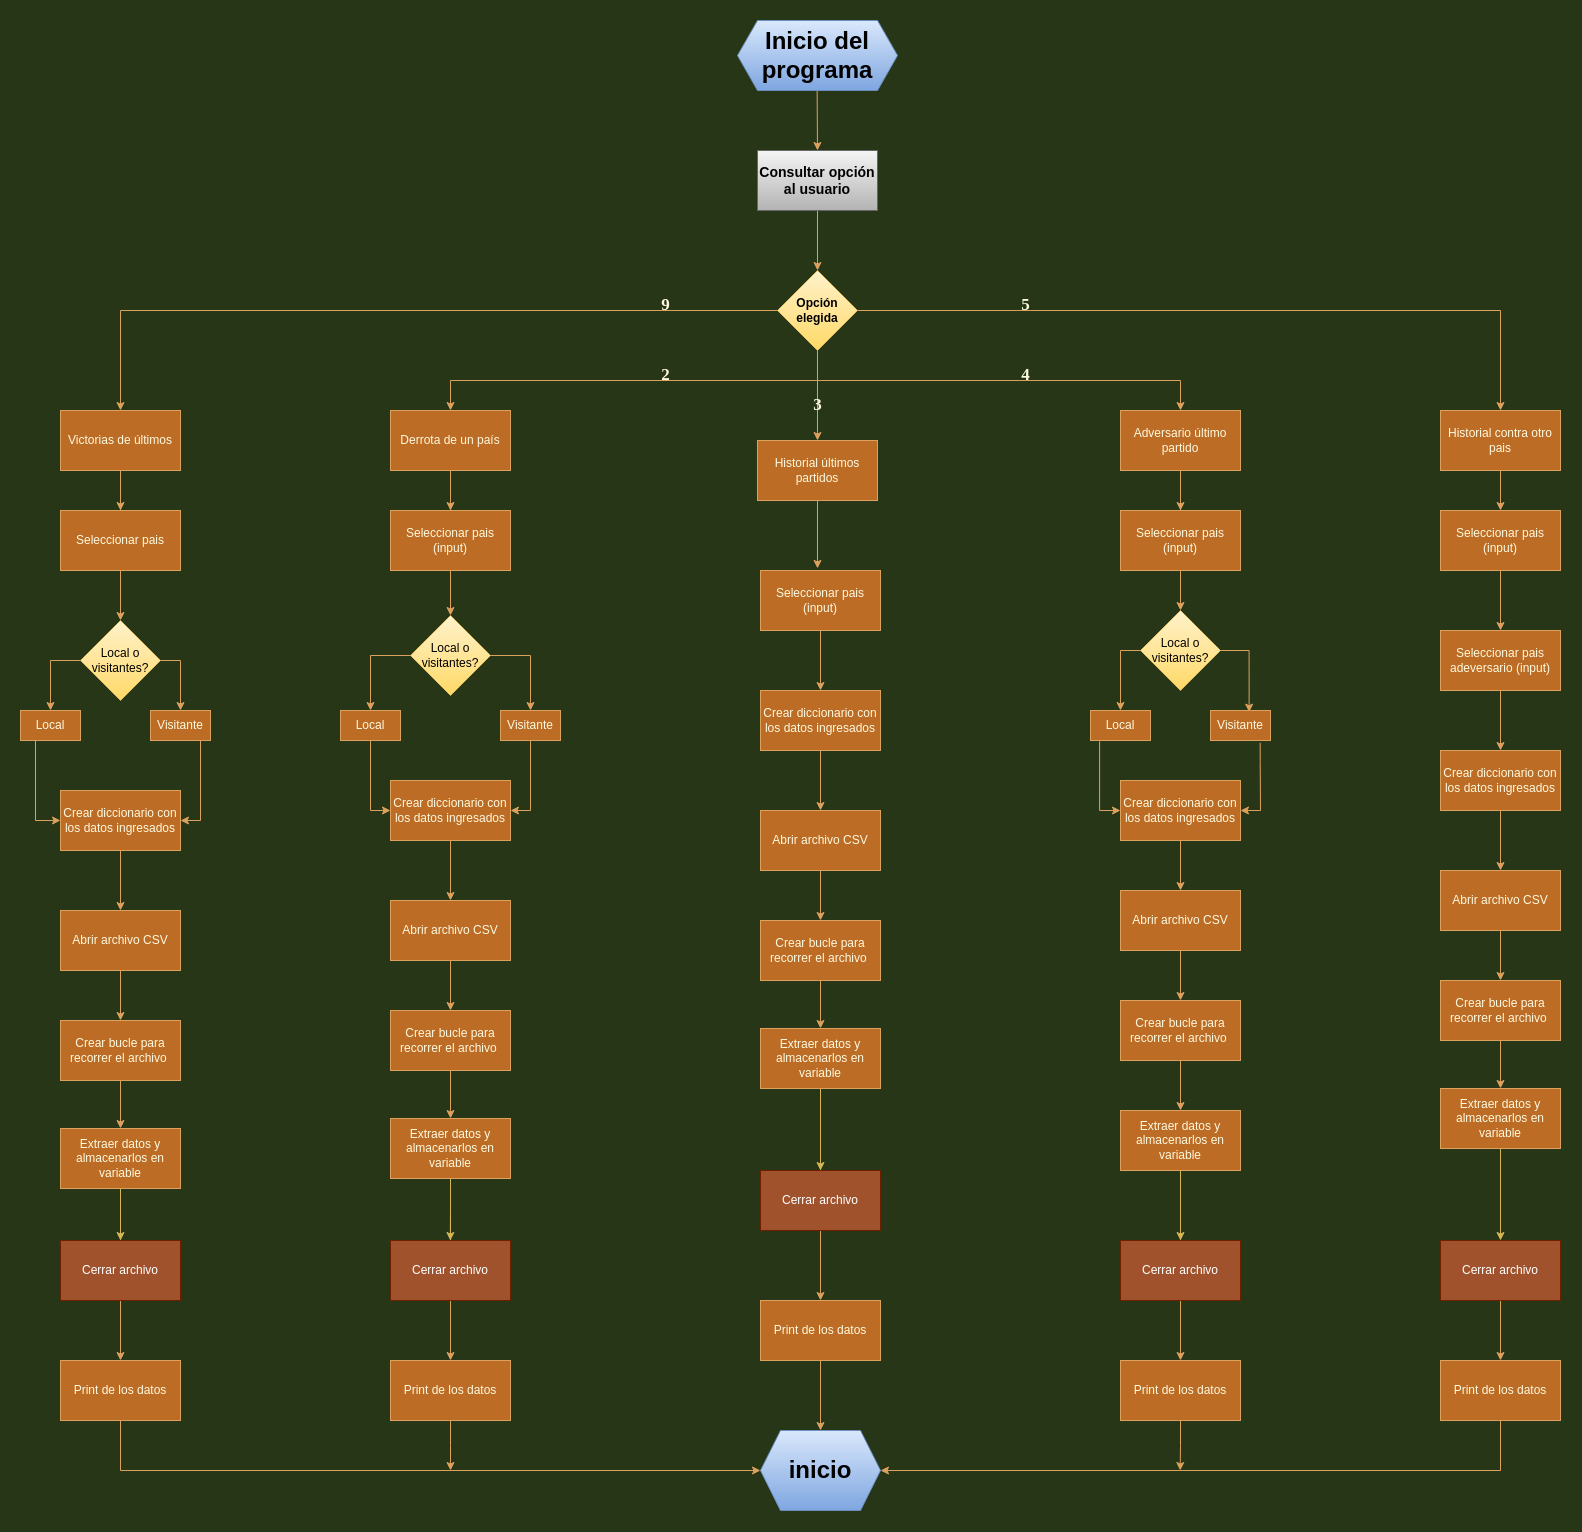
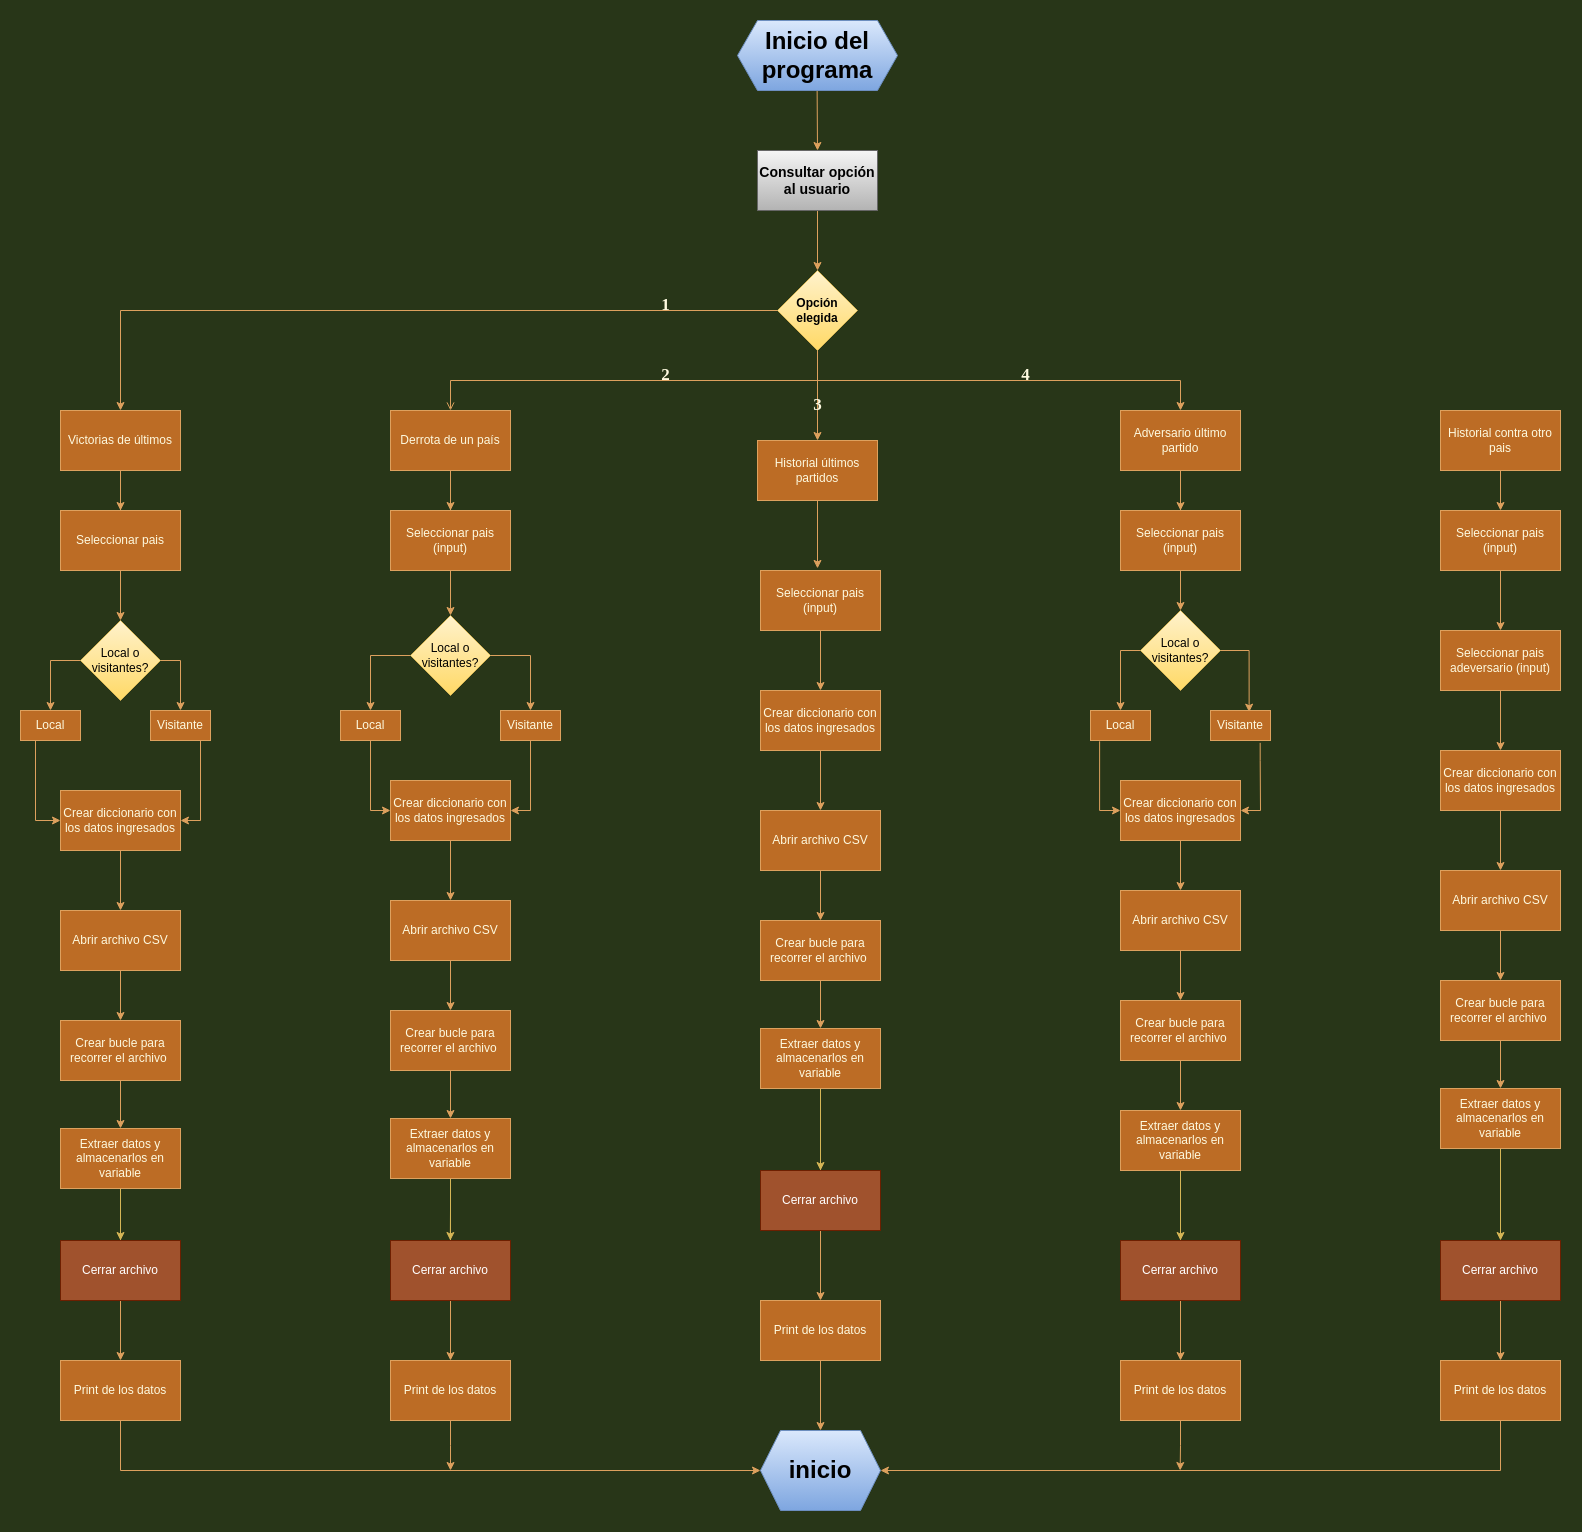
node "9": label "9" -> "1"
node "5": removed
edge "Opción elegida" -> "Historial contra otro pais": removed
edge "Opción elegida" -> "Derrota de un país": arrowhead classic -> open
